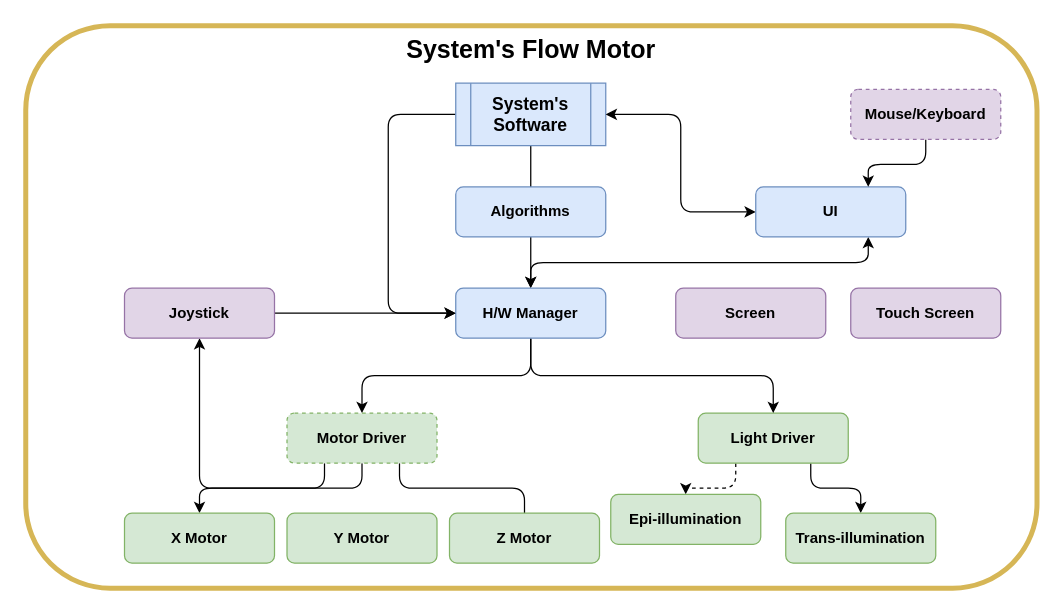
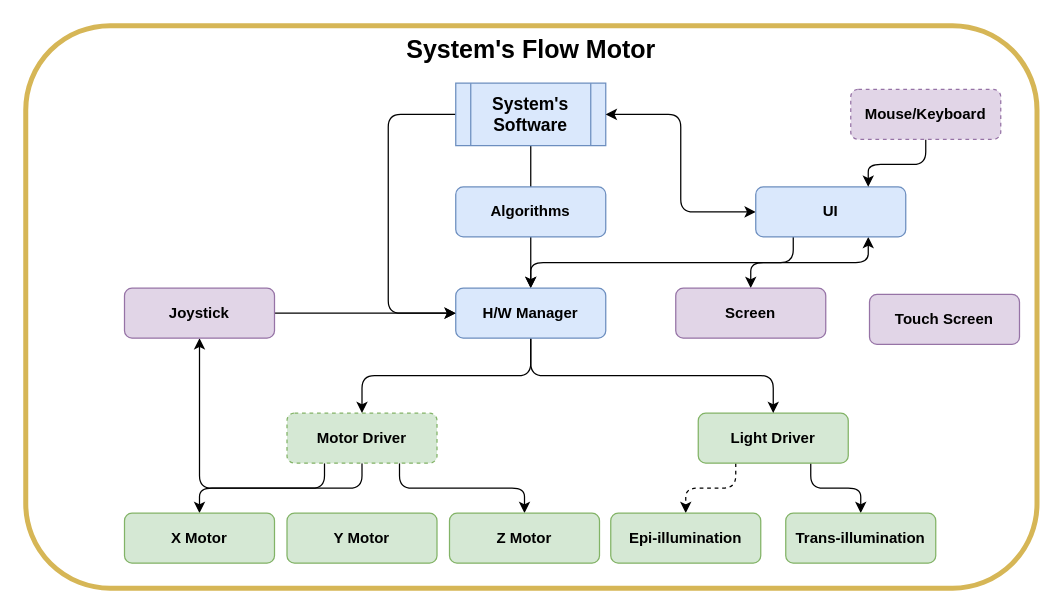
edge "UI" -> "Screen": added
node "Touch Screen": moved (926, 313) -> (944, 319)
edge "Motor Driver" -- "Z Motor": arrowhead none -> classic
node "Epi-illumination": moved (686, 519) -> (686, 538)
